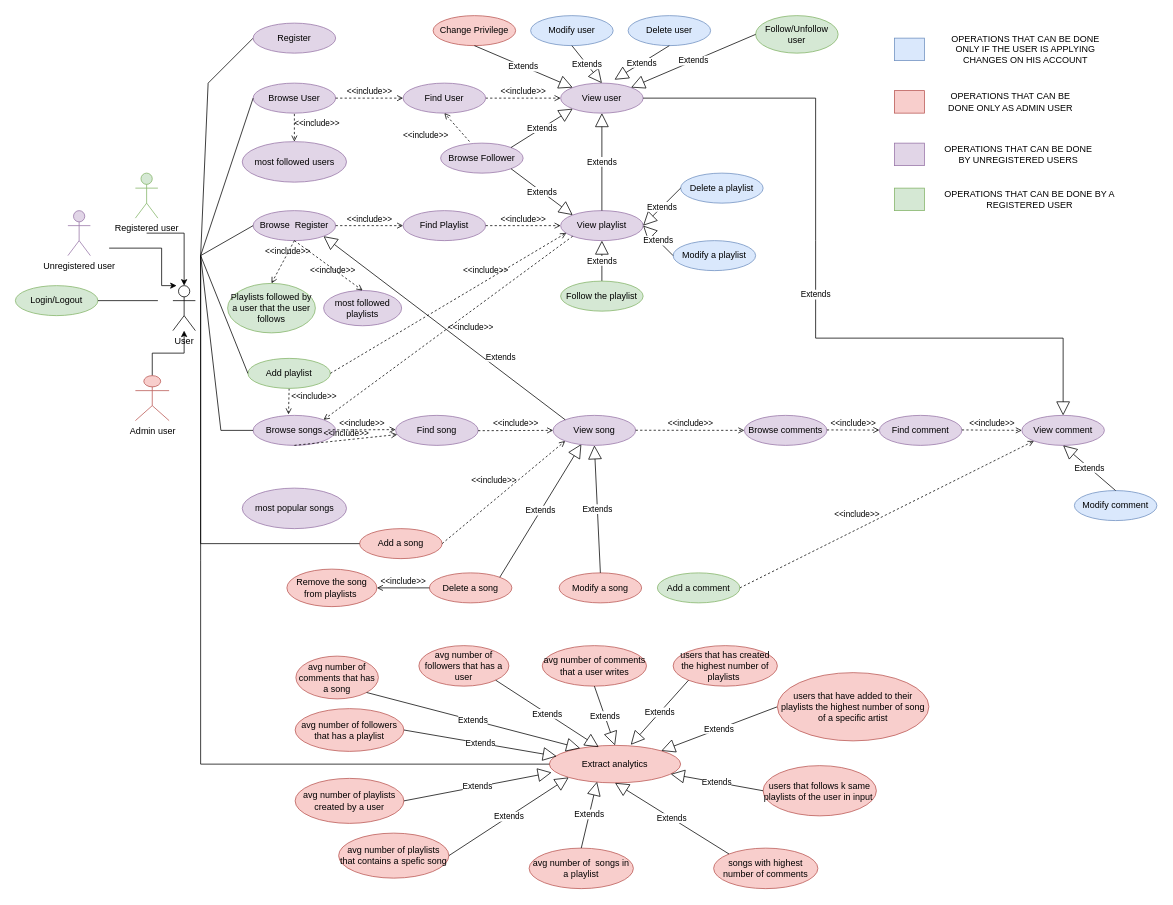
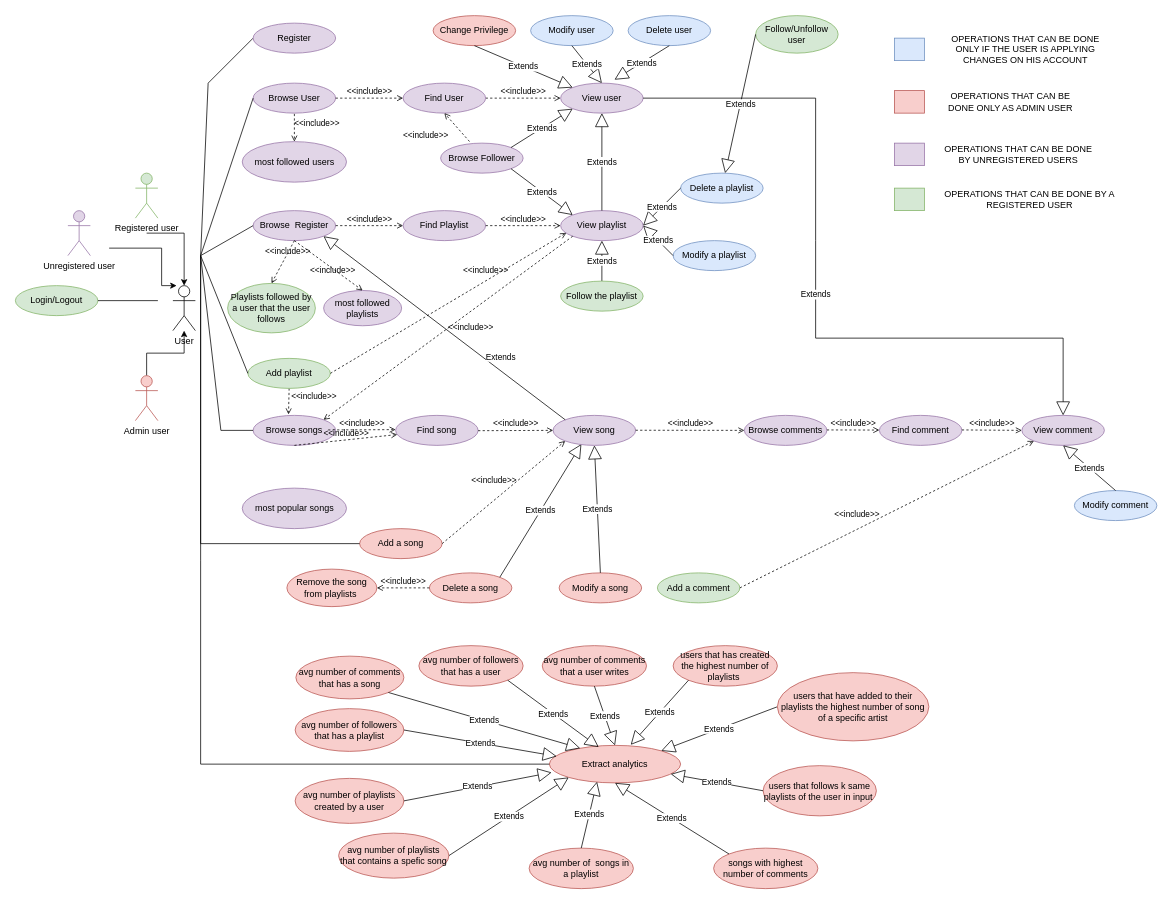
edge "Follow/Unfollow user" -> "View user": now "Follow/Unfollow user" -> "Delete a playlist"
node "Admin user": size 34x45 -> 23x45
edge "Delete a song" -> "Remove the song from playlists": style solid -> dashed
node "avg number of followers that has a user": size 90x41 -> 104x41
node "avg number of comments that has a song": size 83x43 -> 108x43
